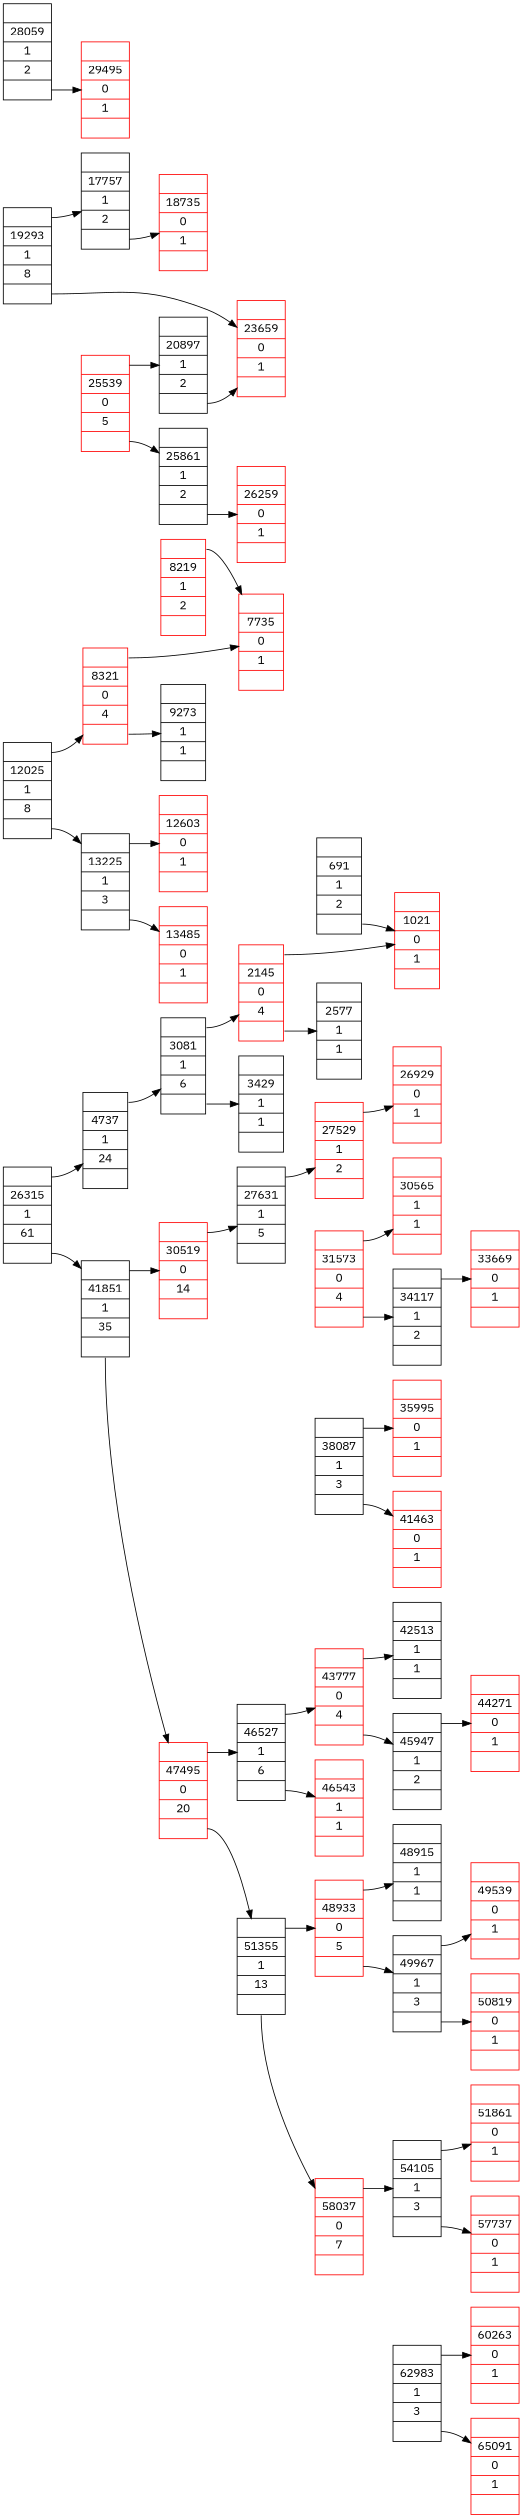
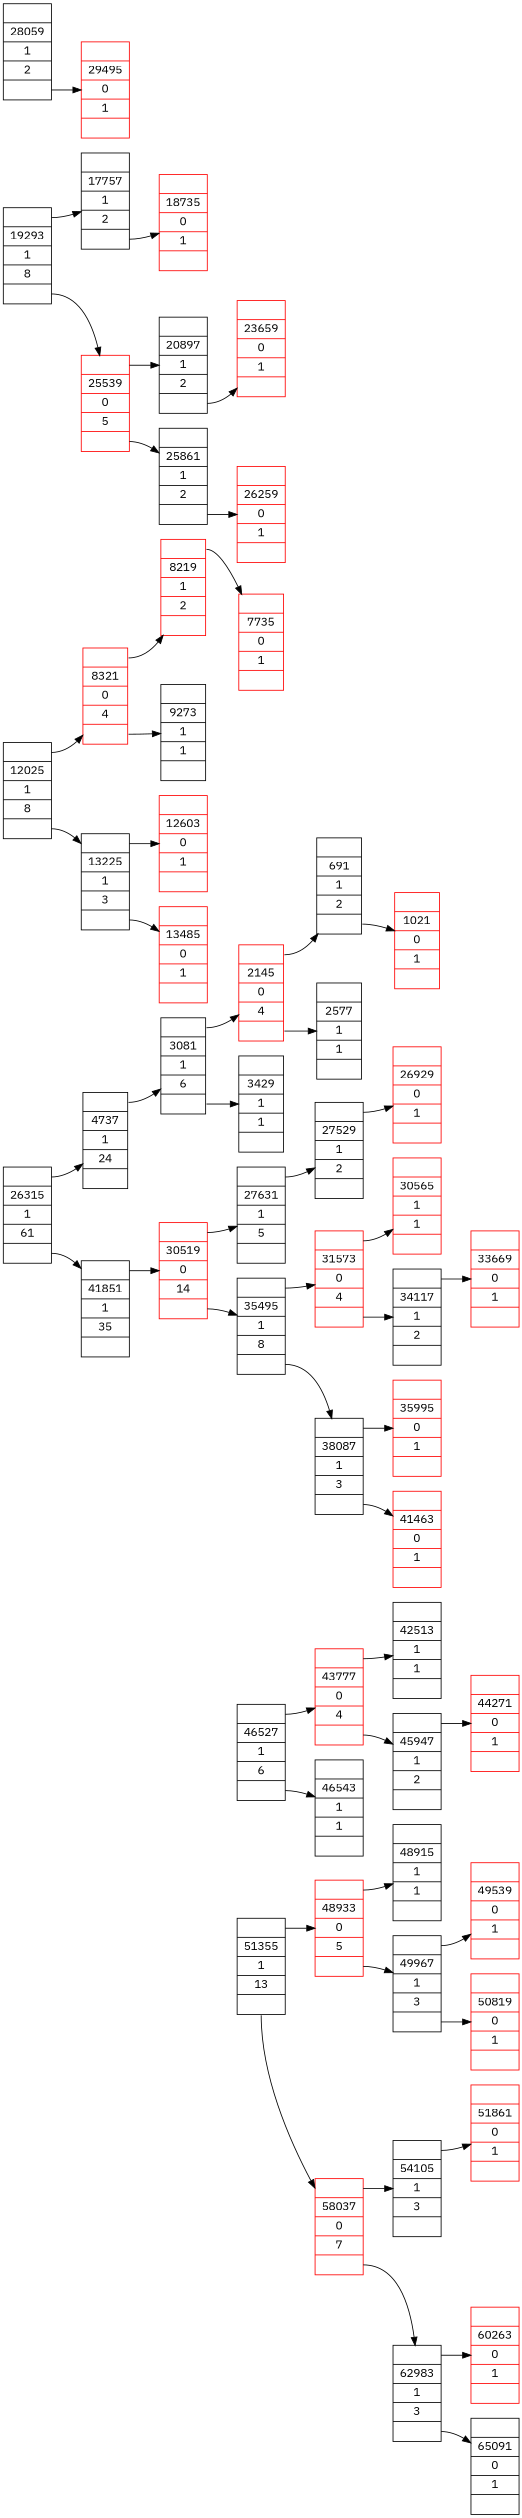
edge "19293" -> "23659": now "19293" -> "25539"
edge "8321" -> "7735": now "8321" -> "8219"
edge "2145" -> "1021": now "2145" -> "691"
node "27529": color Red -> black
node "35495": added
node "47495": removed
node "46543": color Red -> black
node "57737": removed
edge "58037" -> "62983": added
node "65091": color Red -> black
